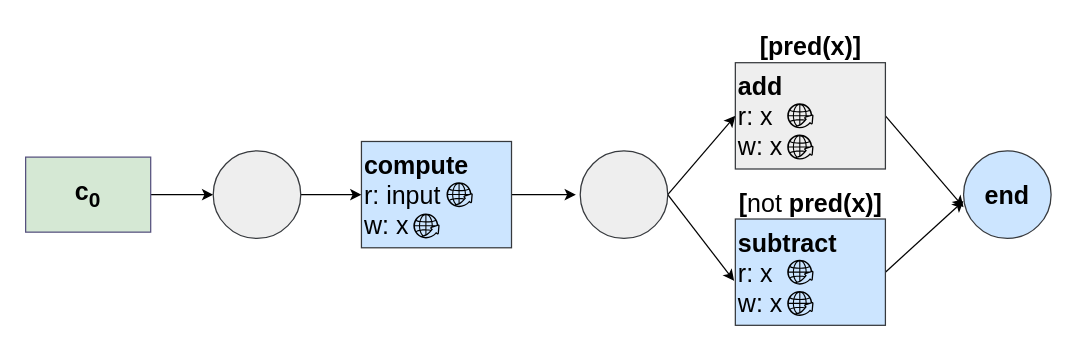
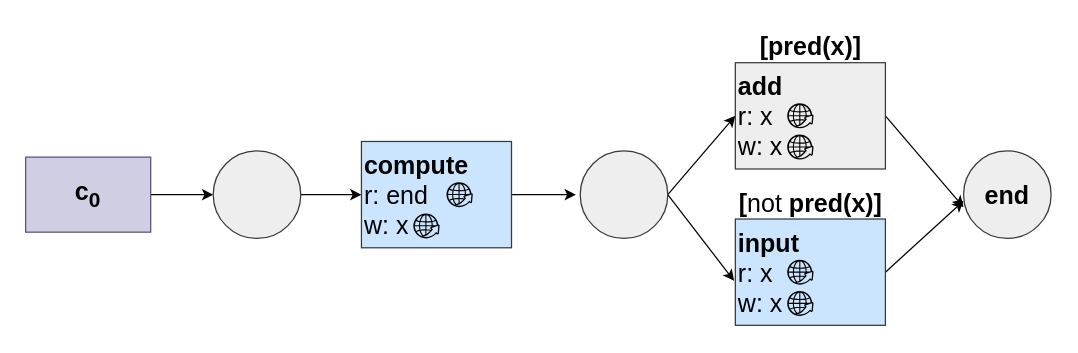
node "c0": fillcolor #d5e8d4 -> #d0cee2
node "compute r: input w: x": label "compute r: input w: x" -> "compute r: end w: x"
node "end": fillcolor #cce5ff -> #eeeeee
node "subtract r: x w: x": label "subtract r: x w: x" -> "input r: x w: x"
